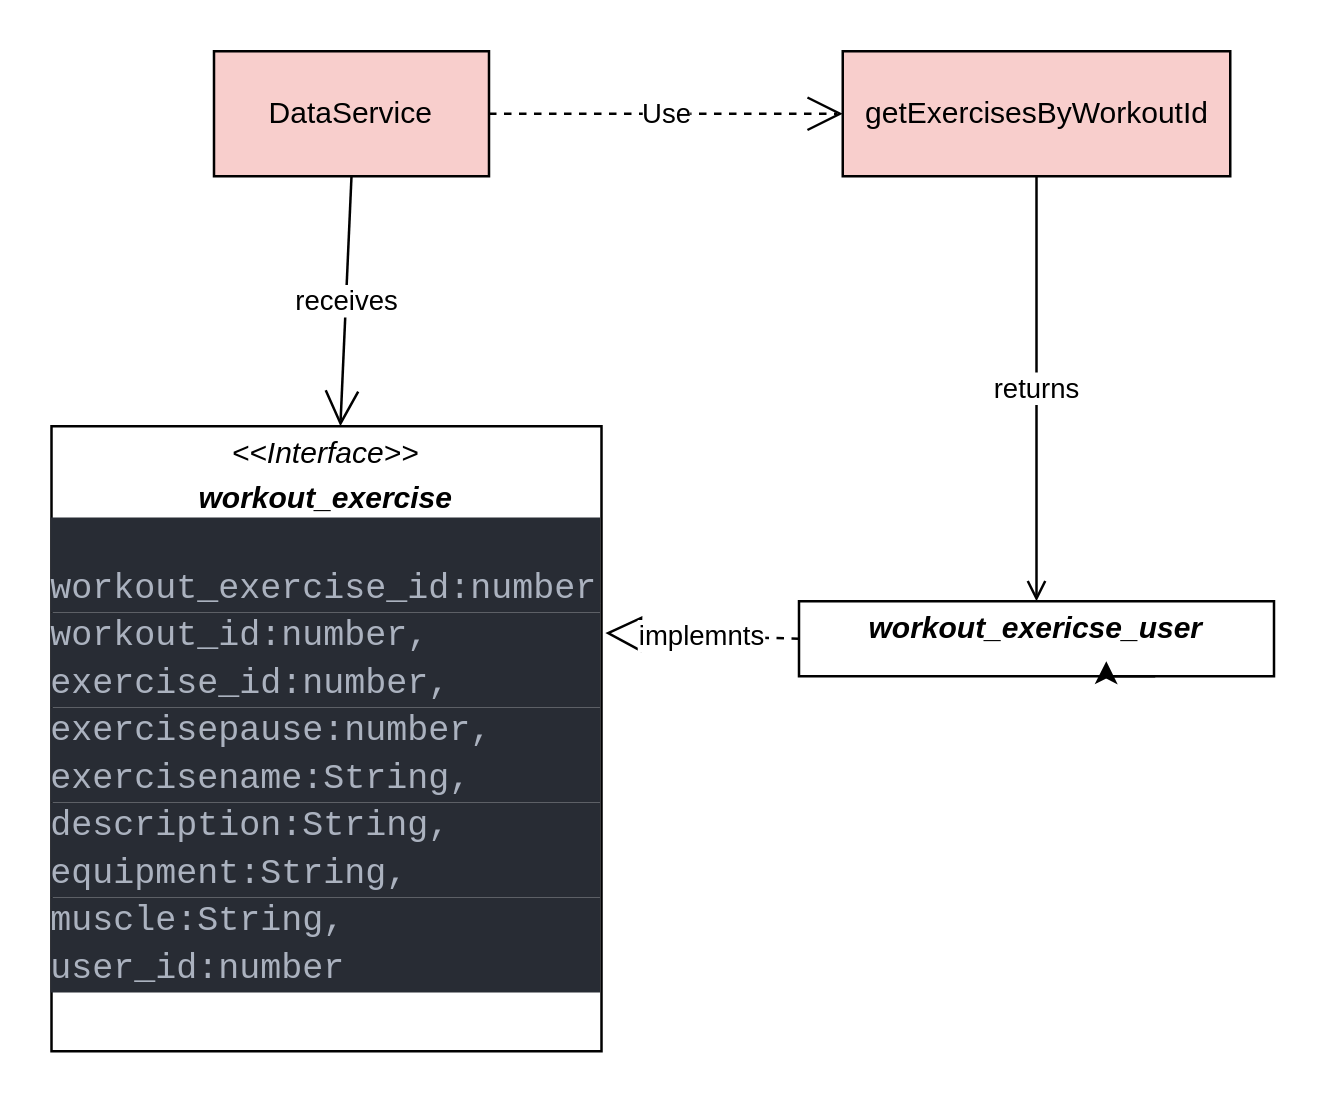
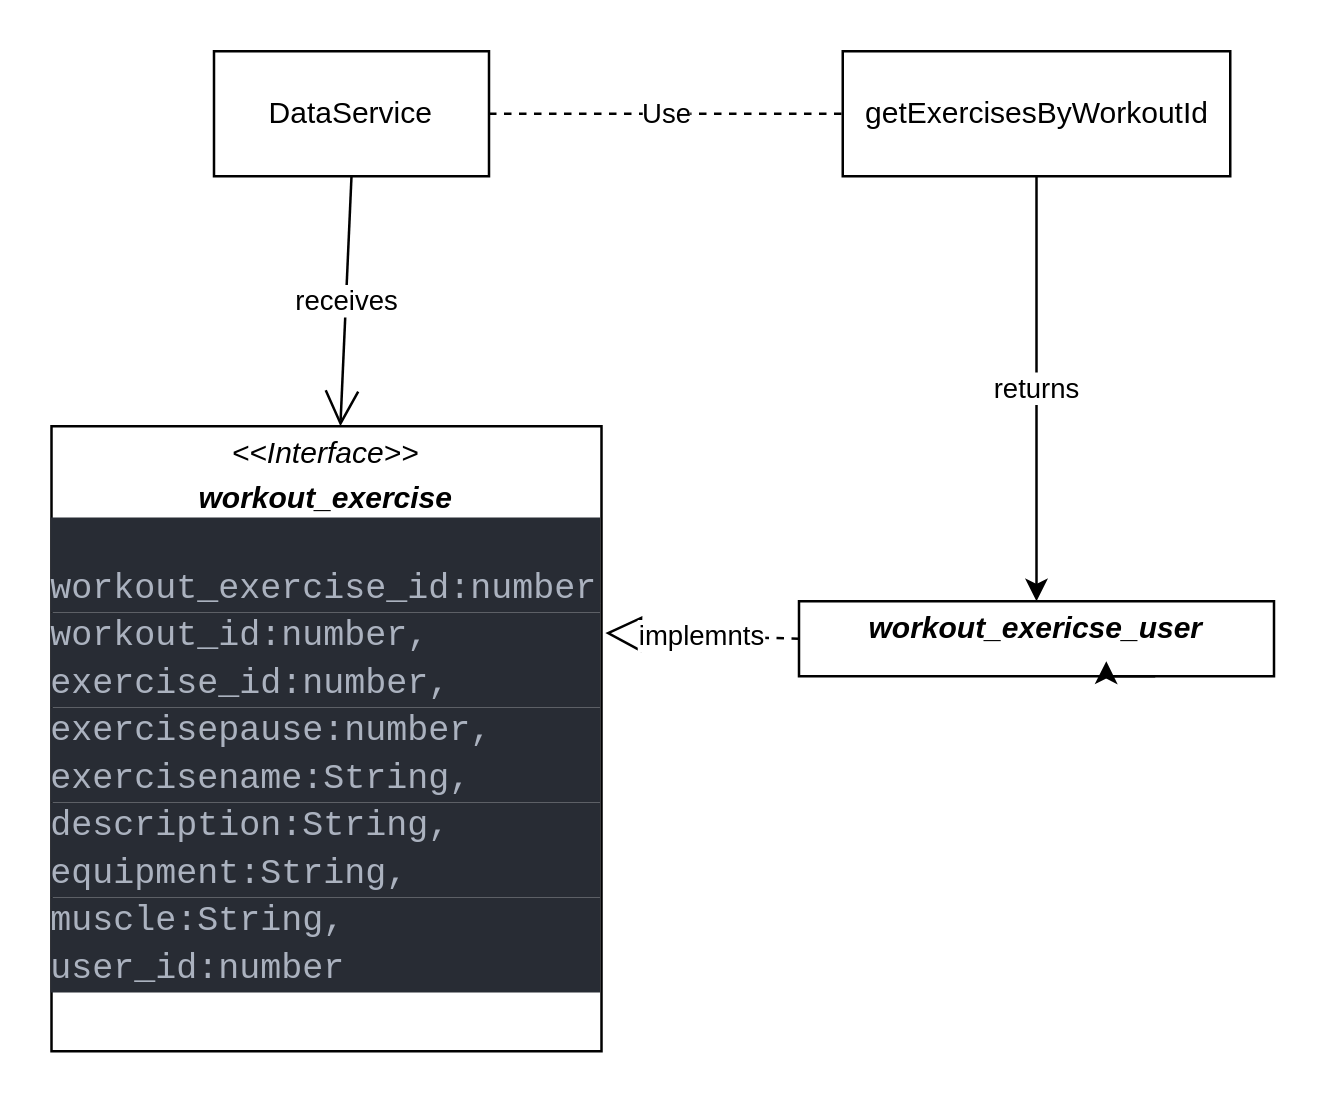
node "DataService": fillcolor #f8cecc -> #ffffff
edge "DataService" -> "getExercisesByWorkoutId": arrowhead open -> none
node "getExercisesByWorkoutId": fillcolor #f8cecc -> #ffffff
edge "getExercisesByWorkoutId" -> "workout_exericse_user": arrowhead open -> classic
